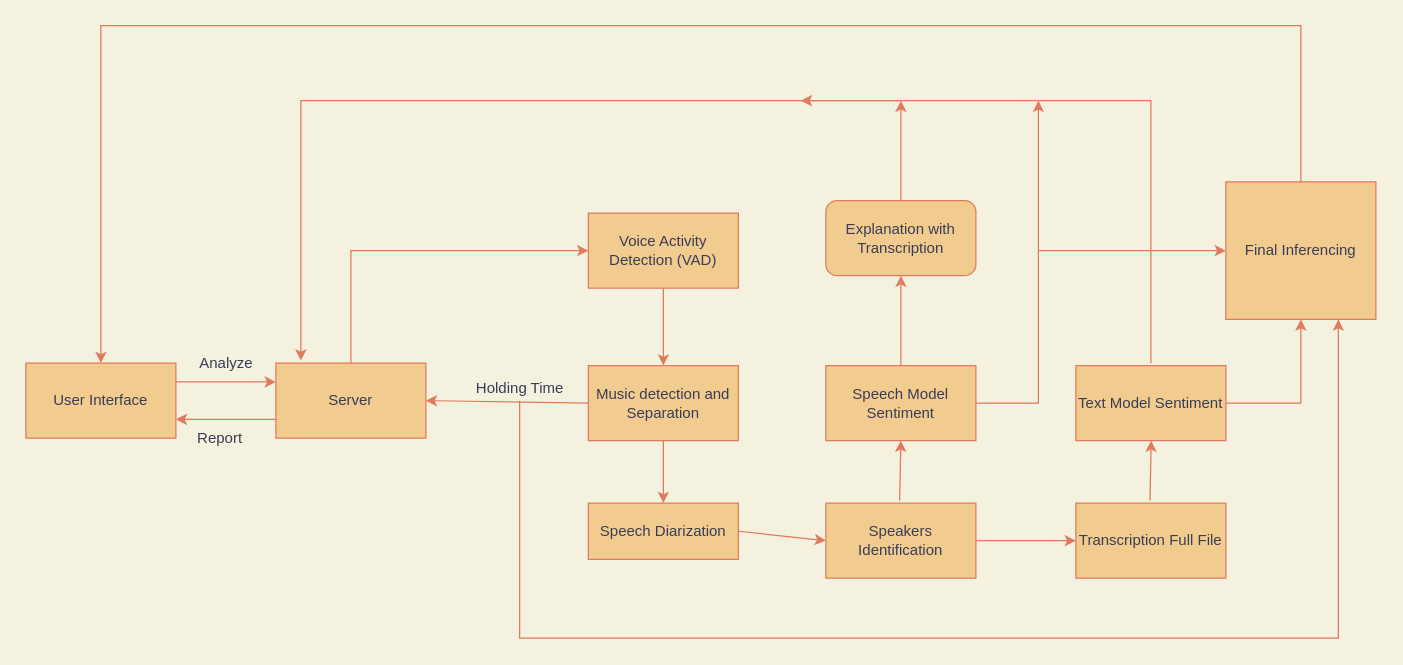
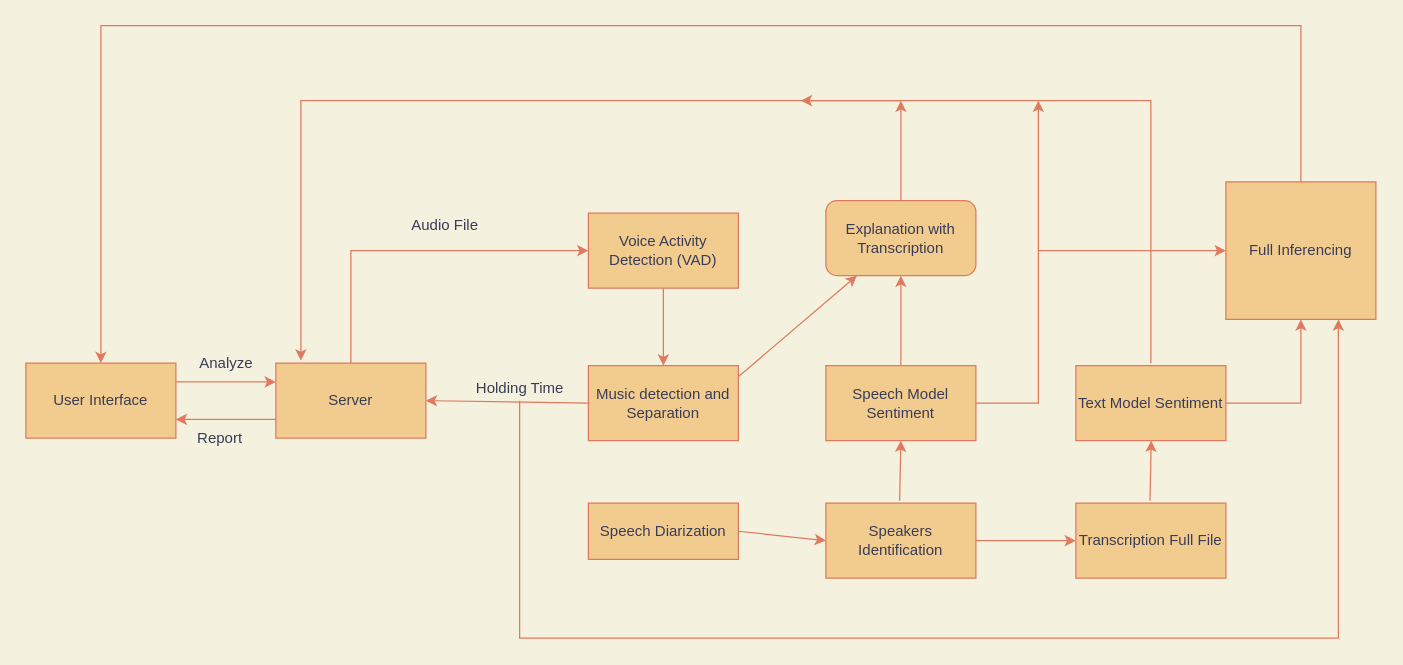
node "Audio File": added
node "Final Inferencing": label "Final Inferencing" -> "Full Inferencing"
edge "Music detection and Separation" -> "Speech Diarization": now "Music detection and Separation" -> "Explanation with Transcription"
